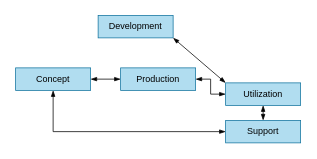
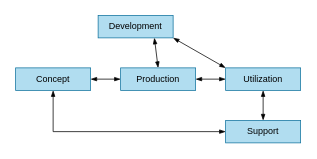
edge "Development" -- "Production": added
node "Utilization": moved (263, 94) -> (263, 79)
